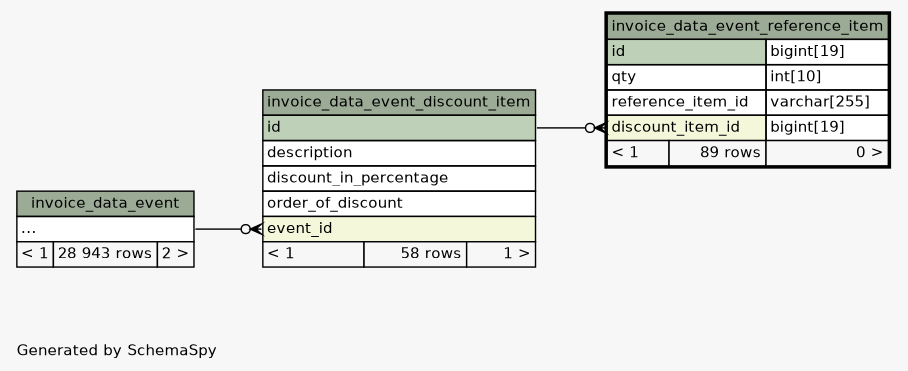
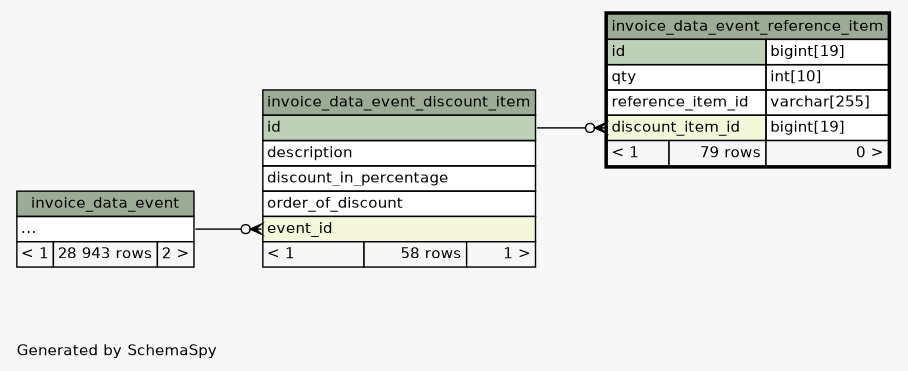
node "invoice_data_event_reference_item": text "89 rows" -> "79 rows"
